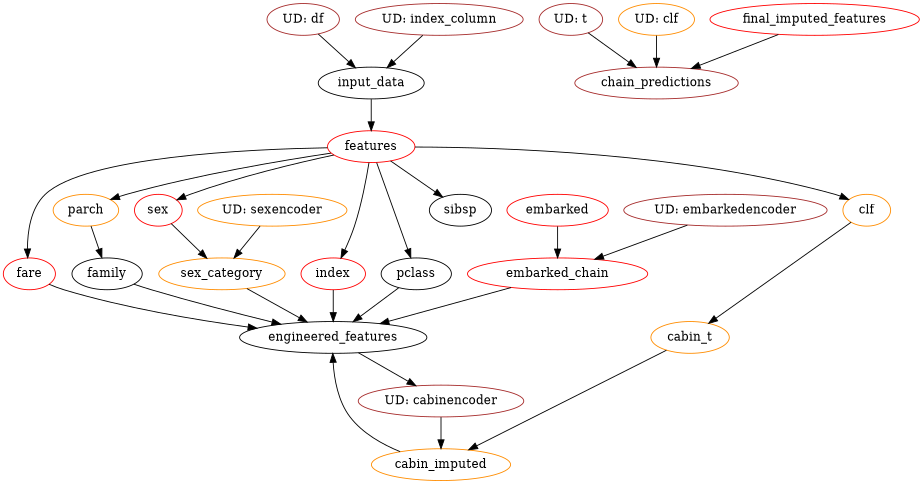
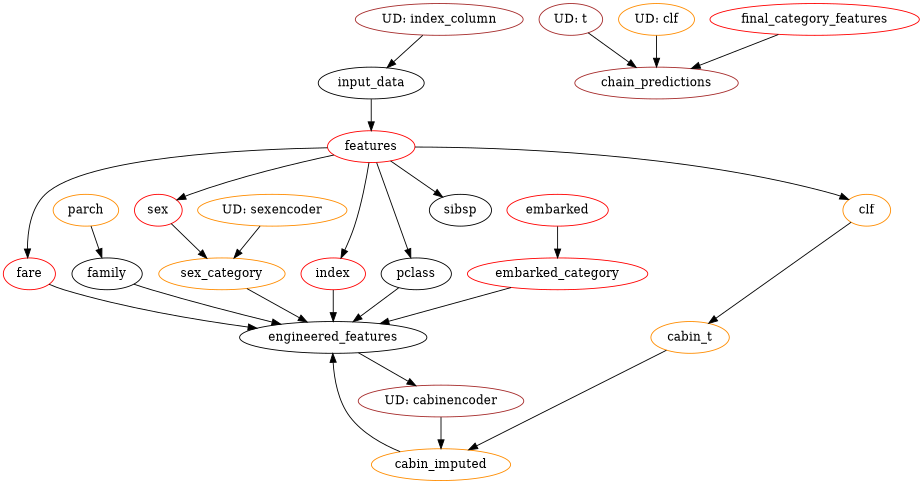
node "UD: df": removed
node "final_imputed_features": label "final_imputed_features" -> "final_category_features"
edge "features" -> "parch": removed
node "UD: embarkedencoder": removed
node "embarked_chain": label "embarked_chain" -> "embarked_category"
